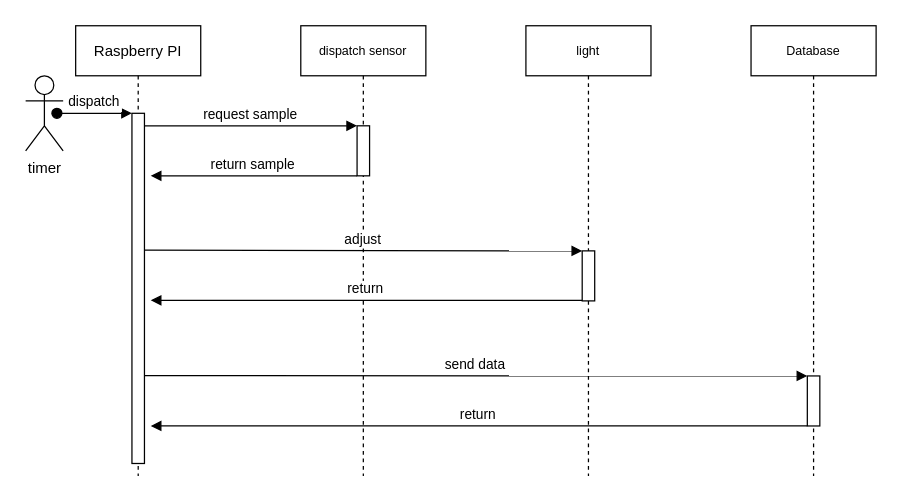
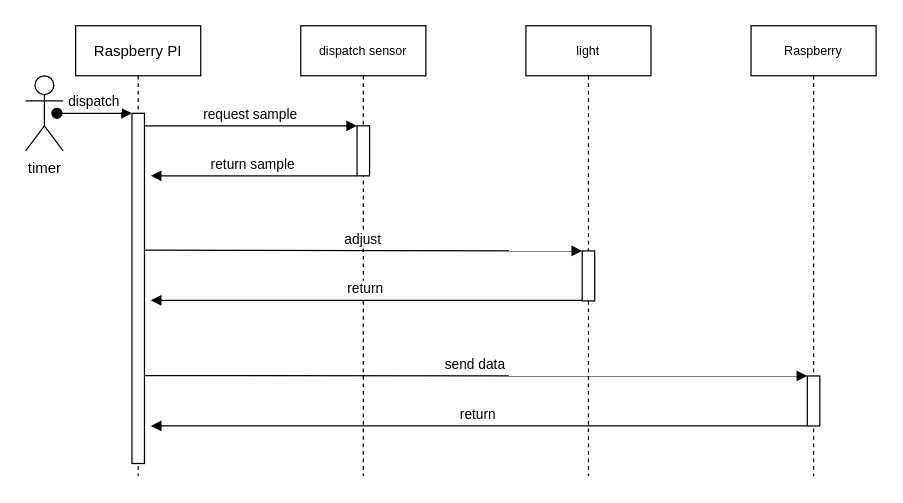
node "Database": label "Database" -> "Raspberry"
